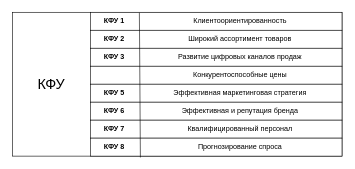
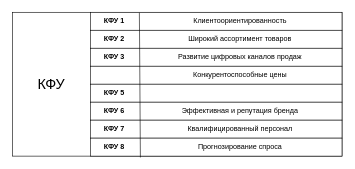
node "Эффективная маркетинговая стратегия": removed
